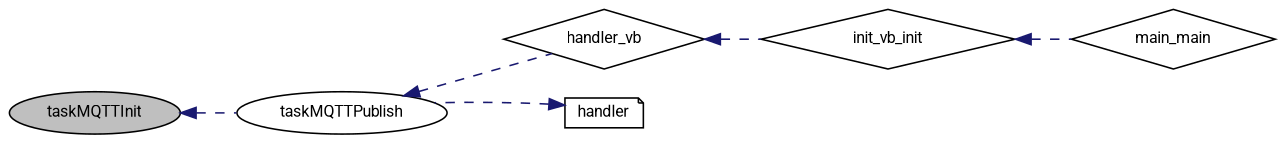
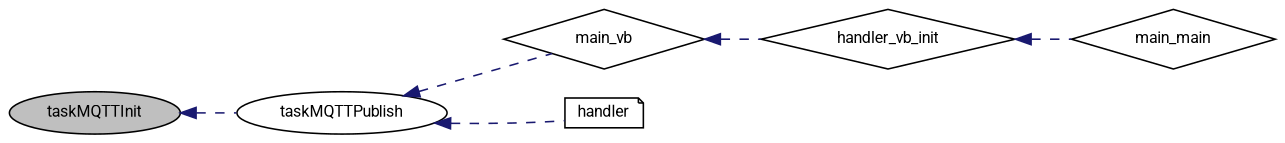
node "handler_vb": label "handler_vb" -> "main_vb"
node "init_vb_init": label "init_vb_init" -> "handler_vb_init"
edge "taskMQTTPublish" -> "handler": reversed
